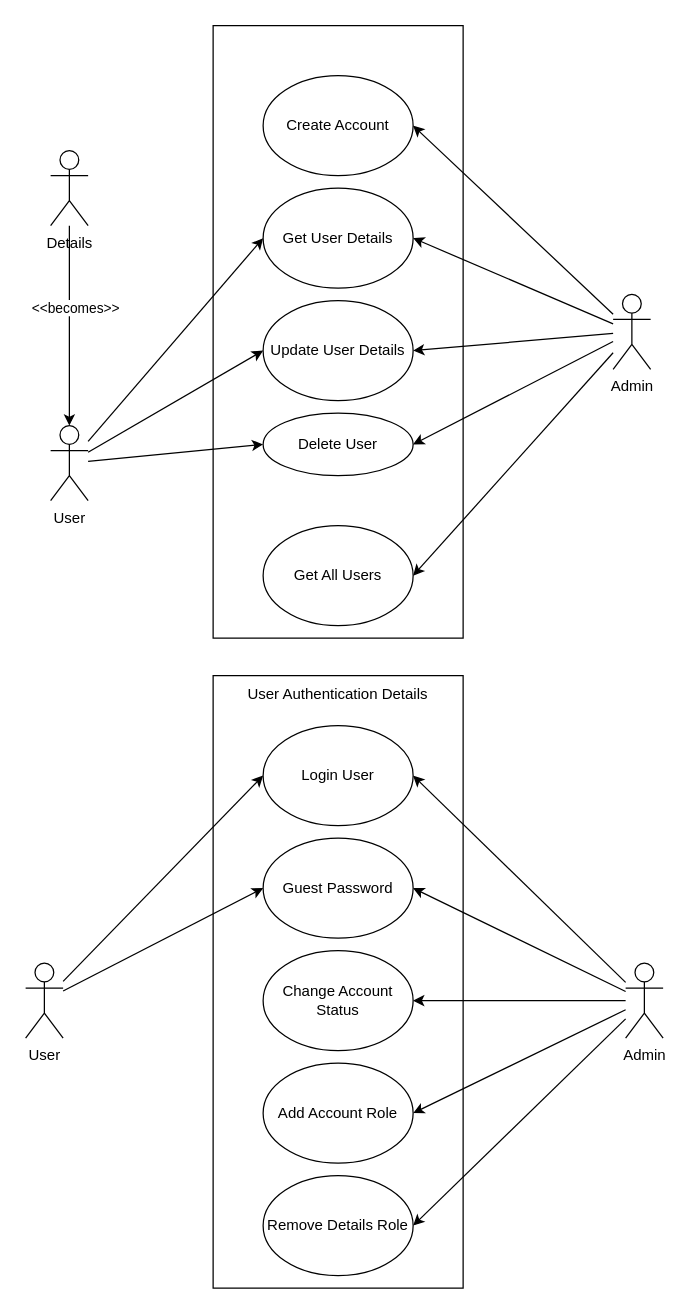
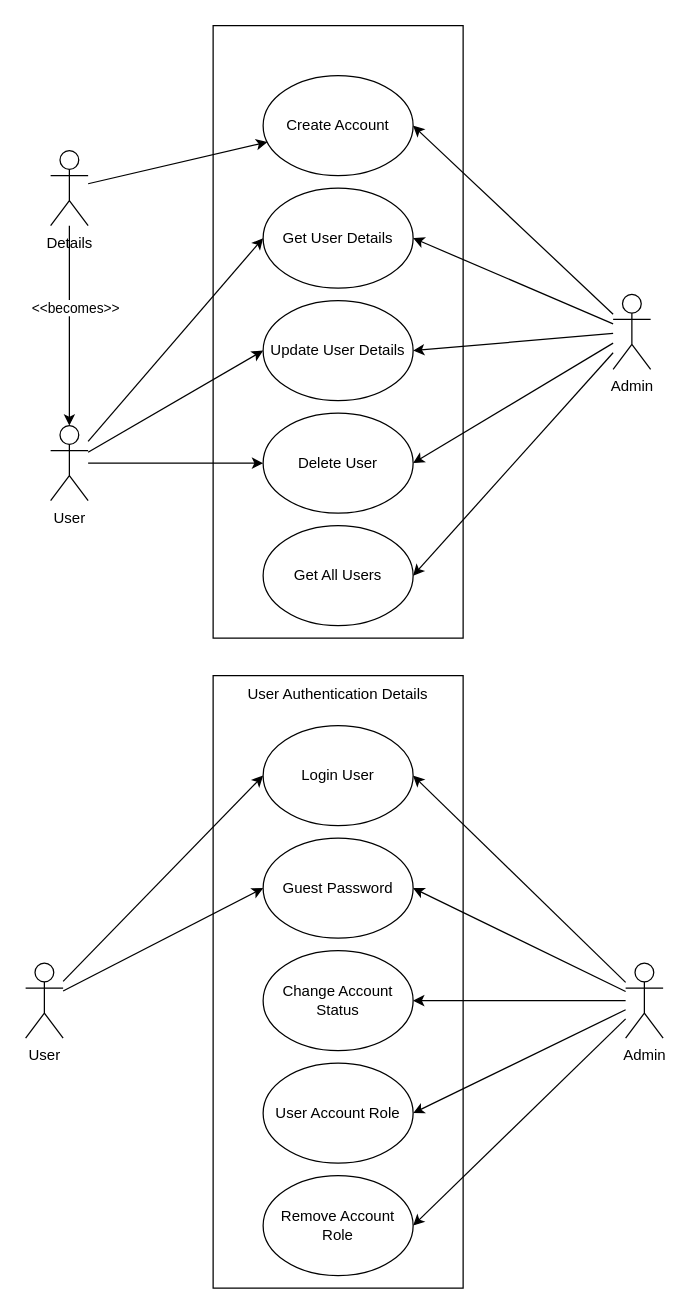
edge "Details" -> "Create Account": added
node "Delete User": size 150x63 -> 150x100
node "Add Account Role": label "Add Account Role" -> "User Account Role"
node "Remove Details Role": label "Remove Details Role" -> "Remove Account Role"
